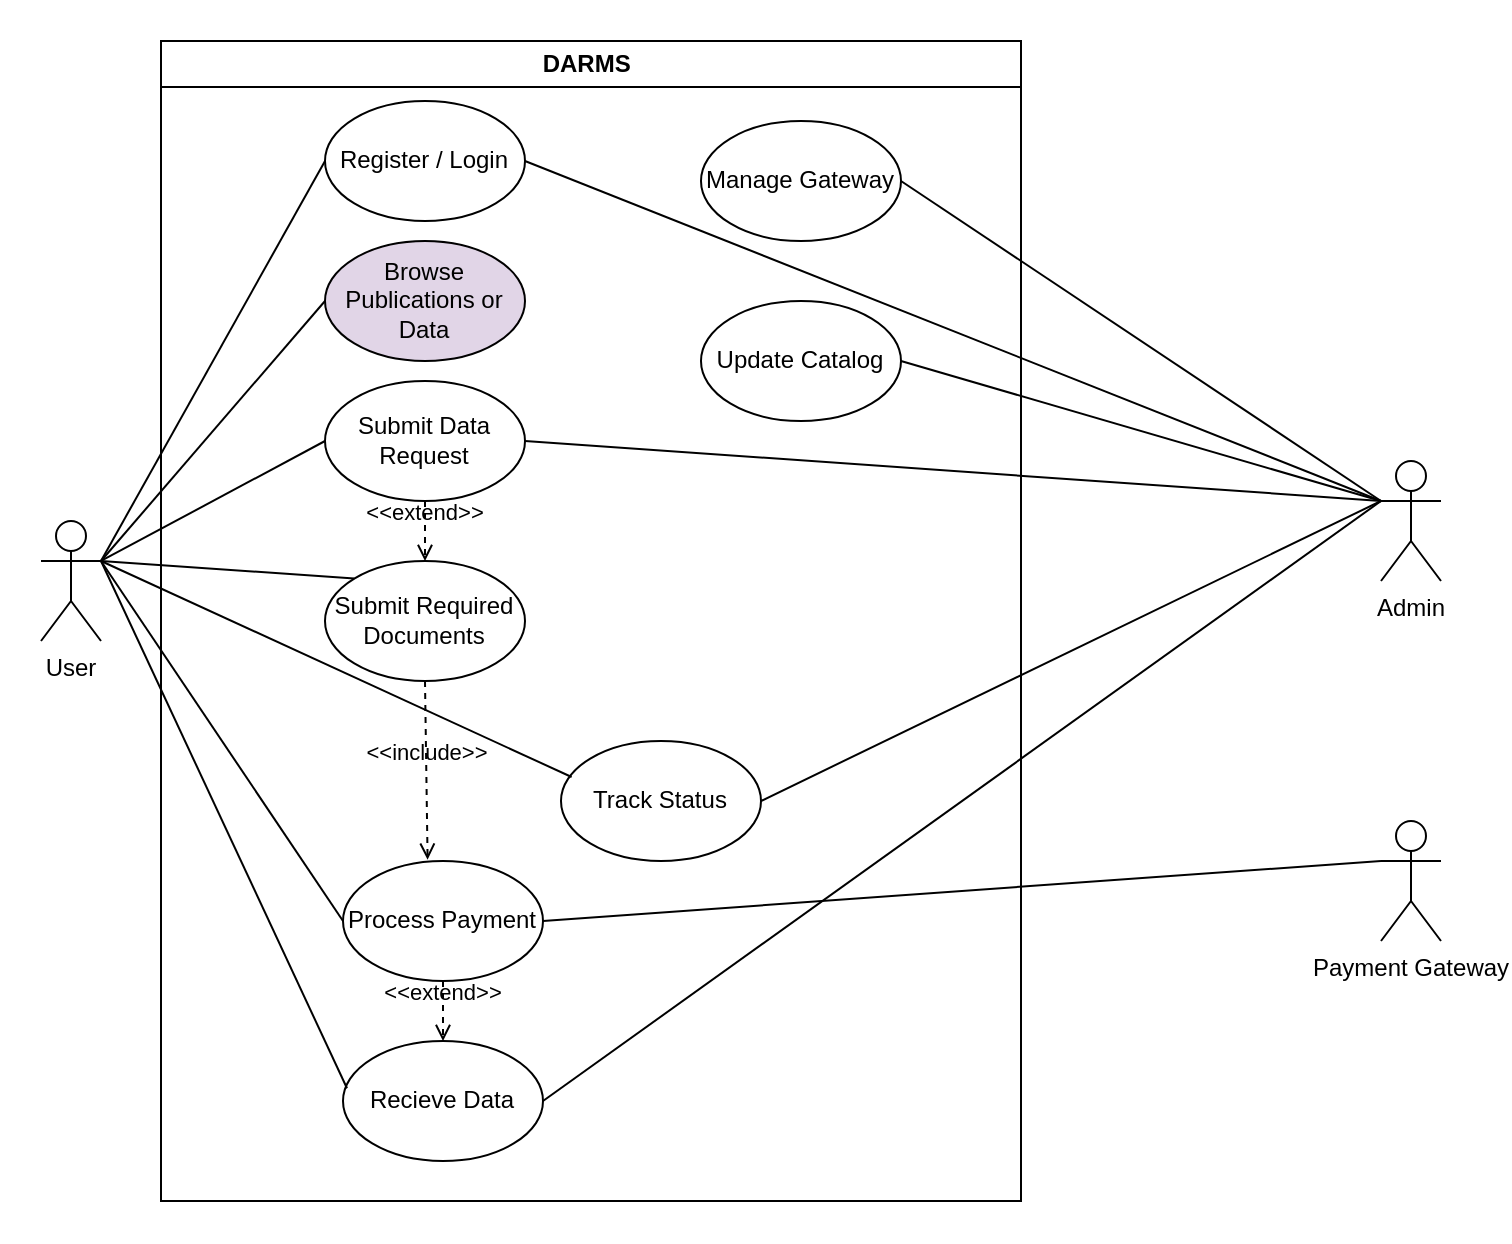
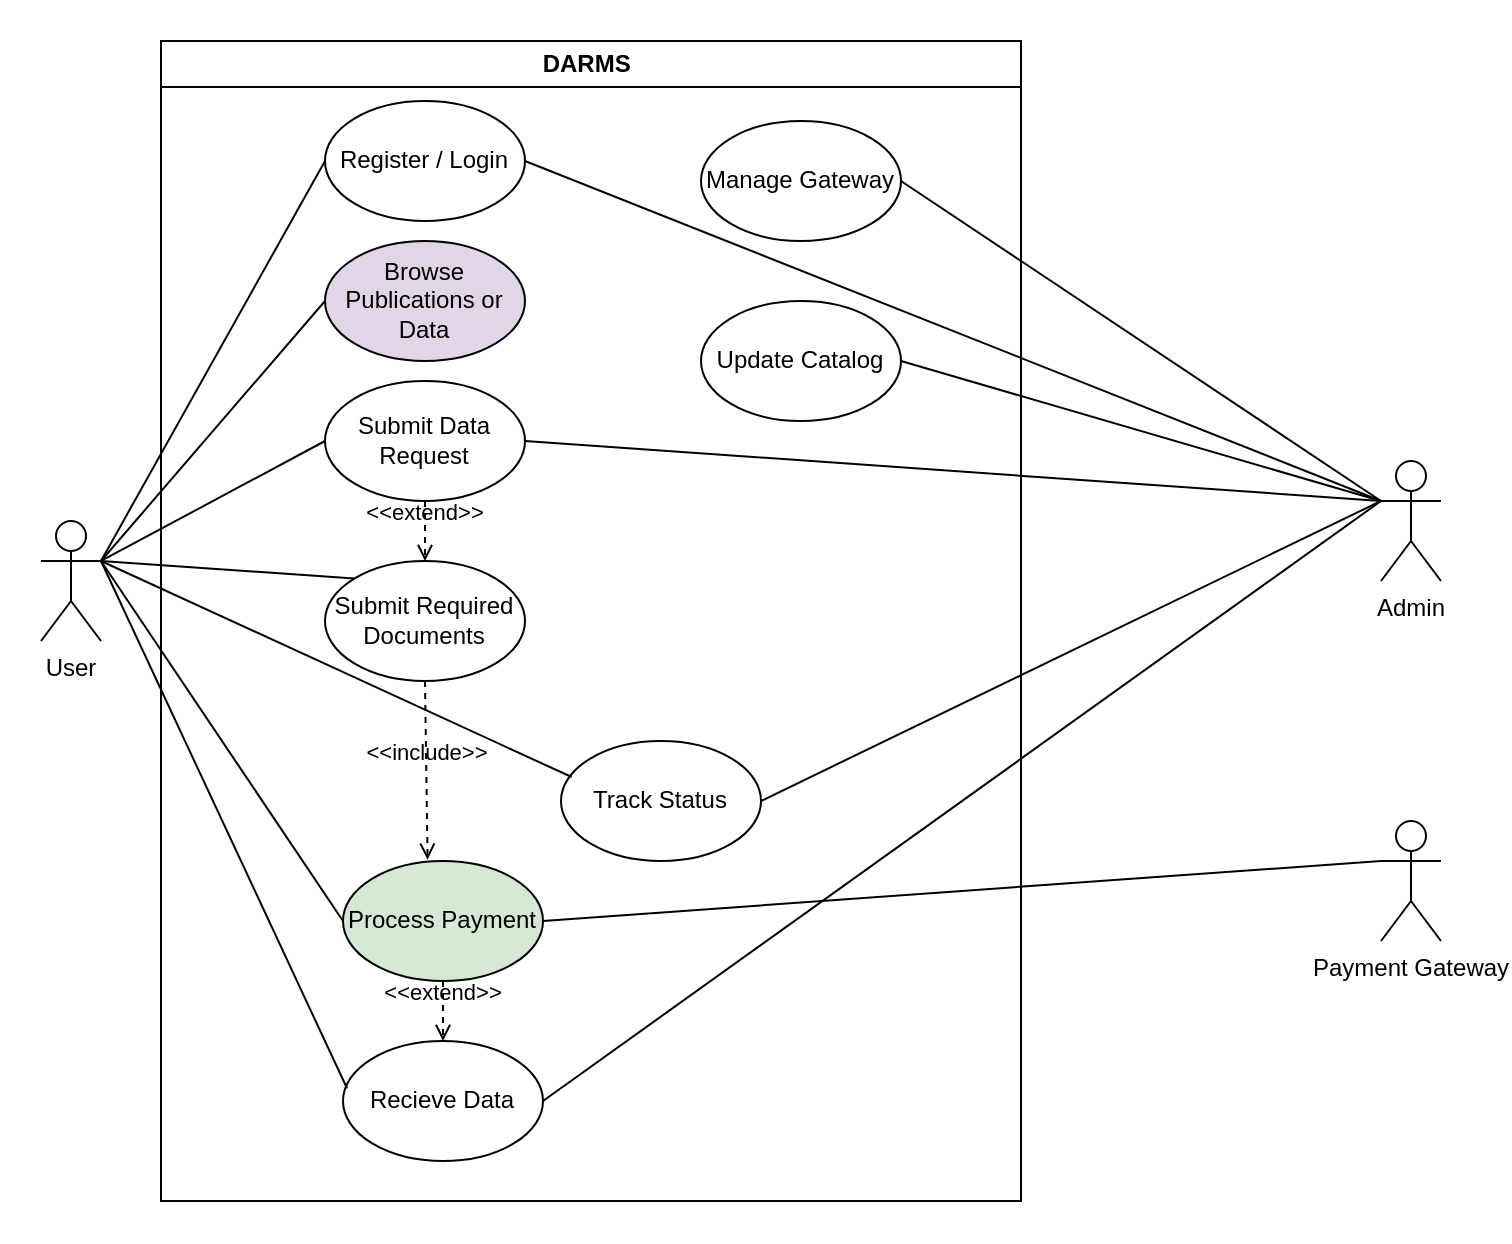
node "Process Payment": fillcolor #ffffff -> #d5e8d4
